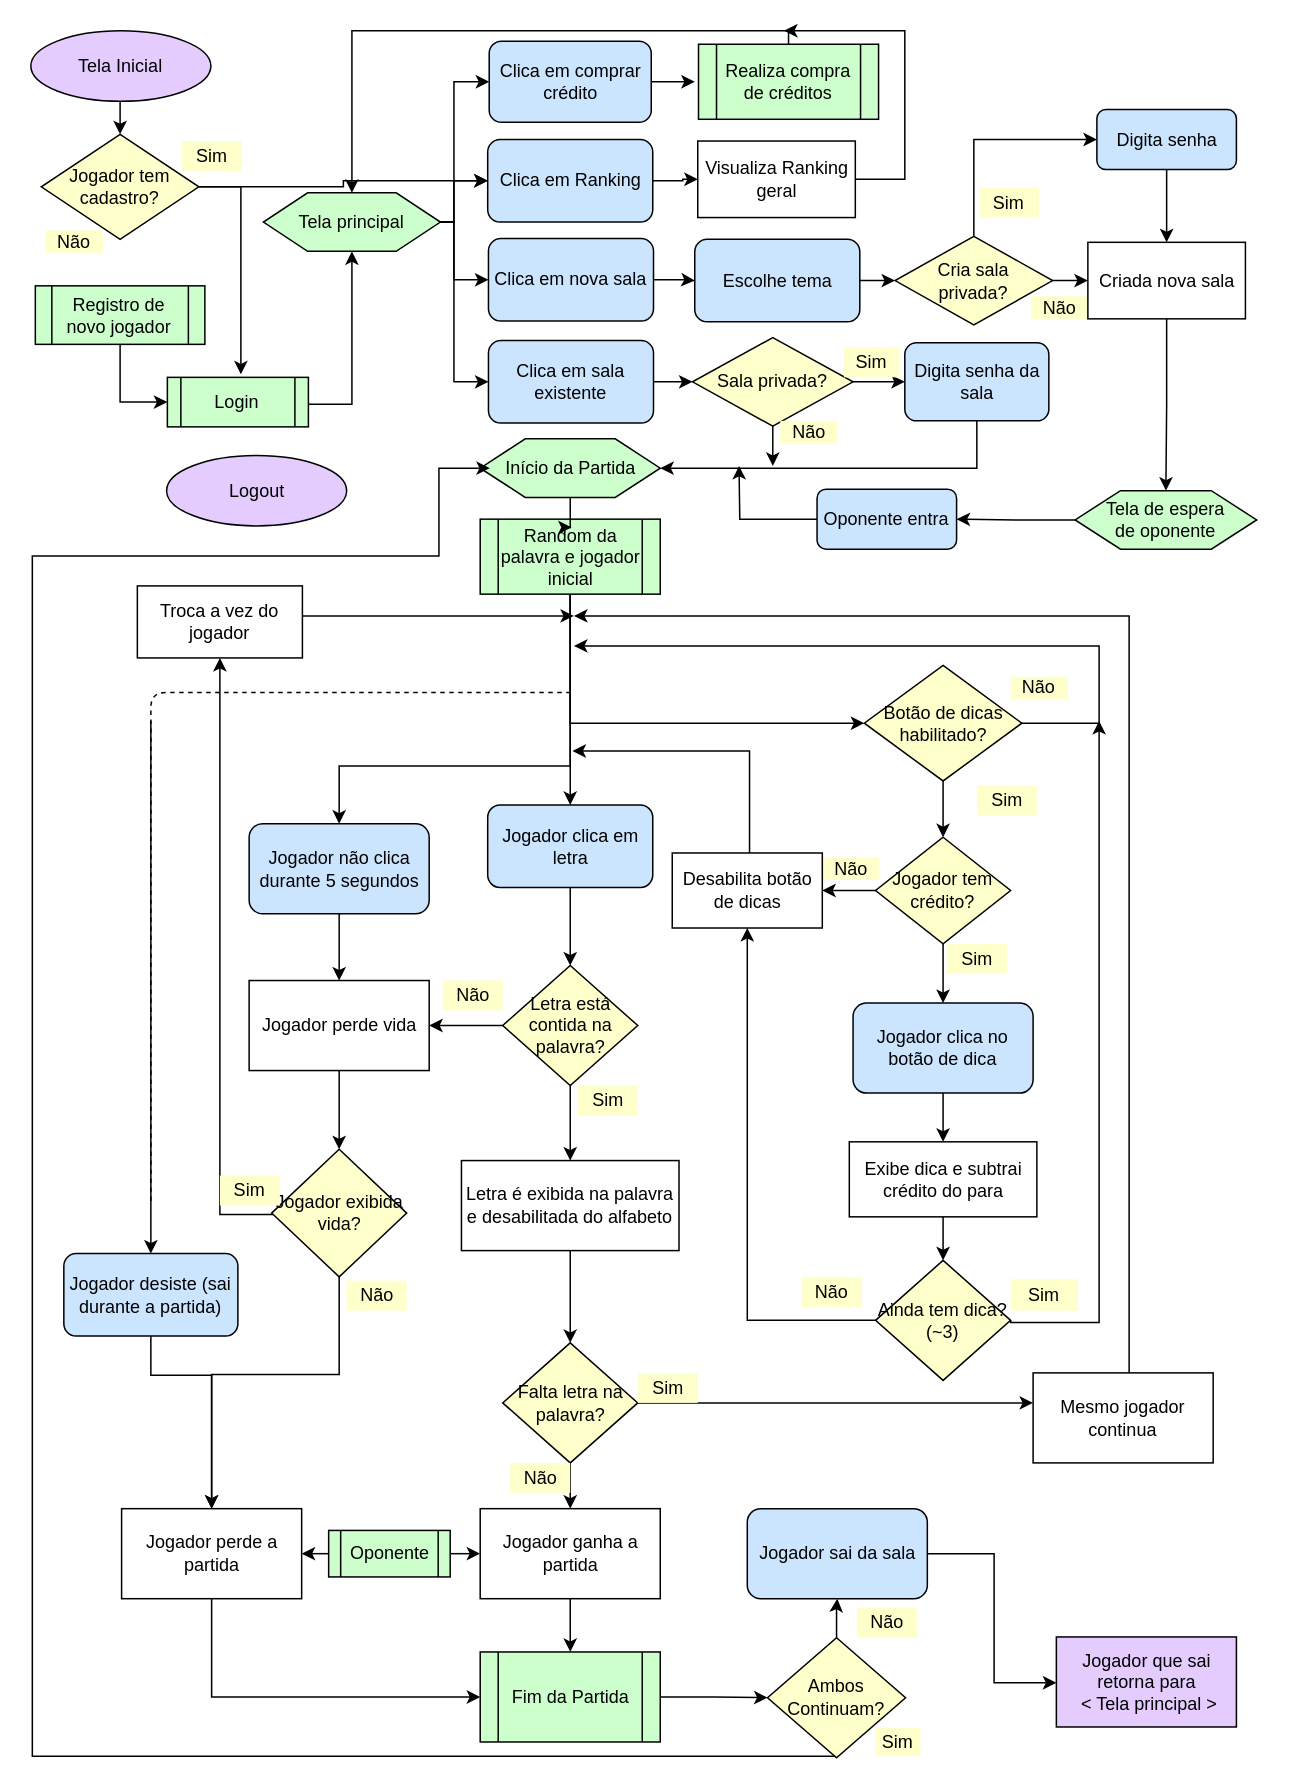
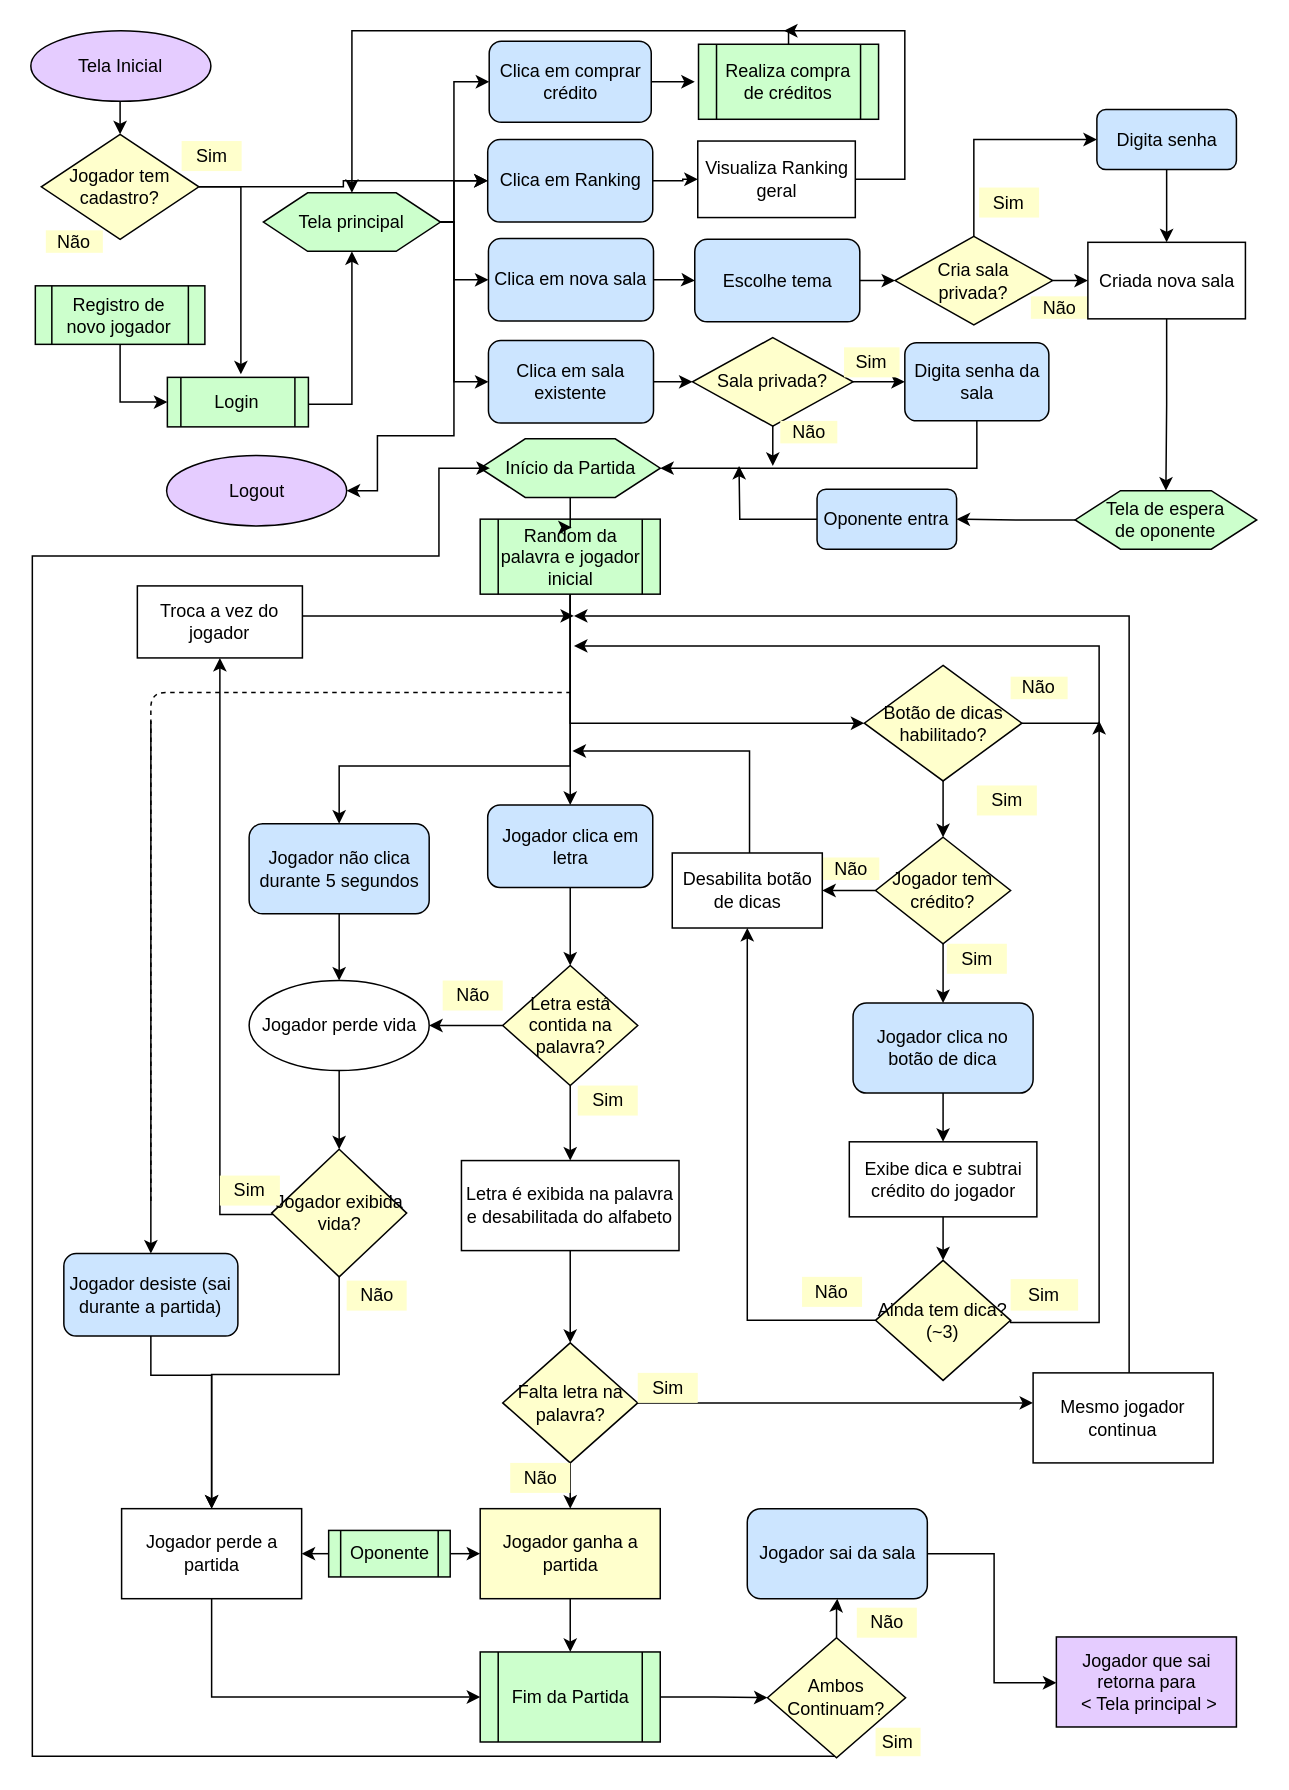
edge "Tela principal" -> "Logout": added
node "Jogador perde vida": shape rectangle -> ellipse
node "Exibe dica e subtrai crédito do para": label "Exibe dica e subtrai crédito do para" -> "Exibe dica e subtrai crédito do jogador"
node "Jogador ganha a partida": fillcolor #ffffff -> #ffffcc
